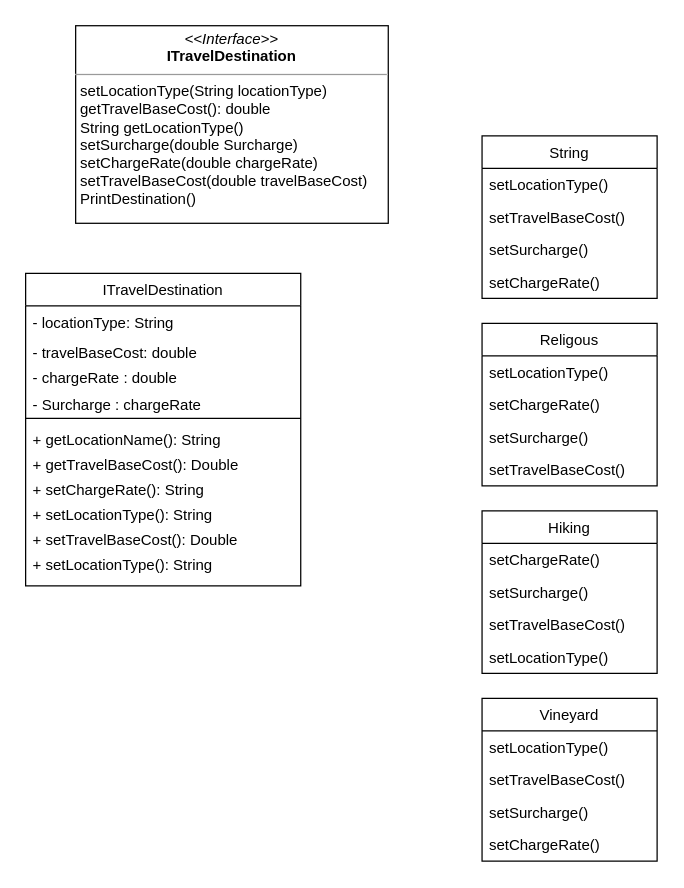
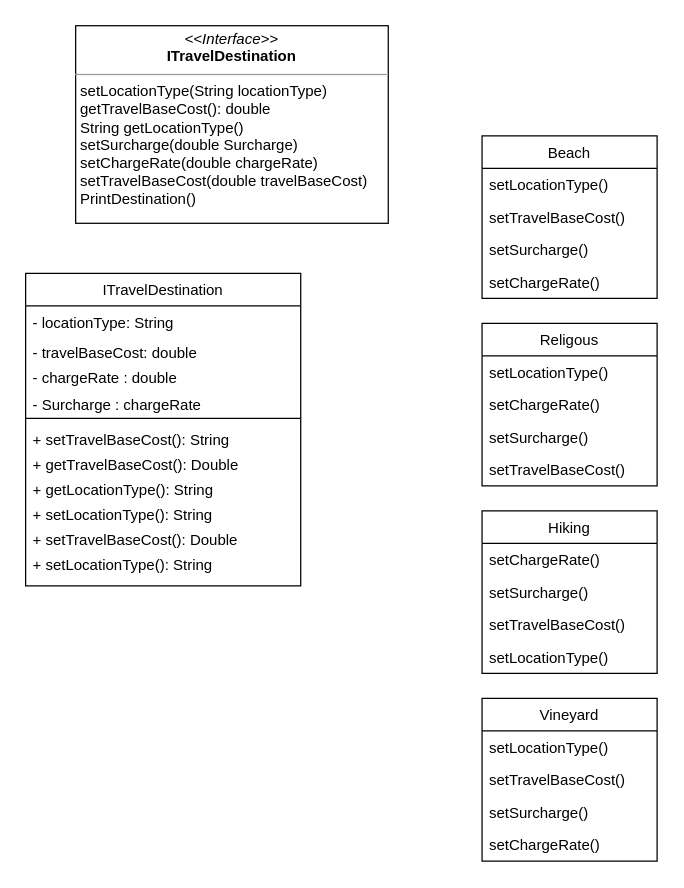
node "String": label "String" -> "Beach"
node "+ getLocationName(): String": label "+ getLocationName(): String" -> "+ setTravelBaseCost(): String"
node "+ setChargeRate(): String": label "+ setChargeRate(): String" -> "+ getLocationType(): String"
